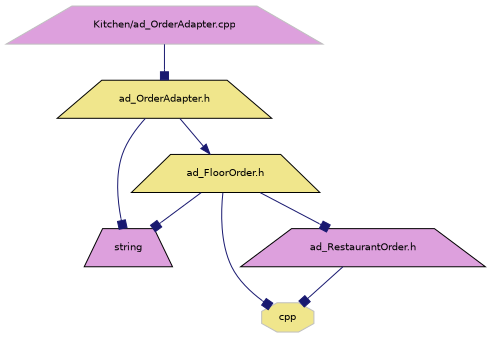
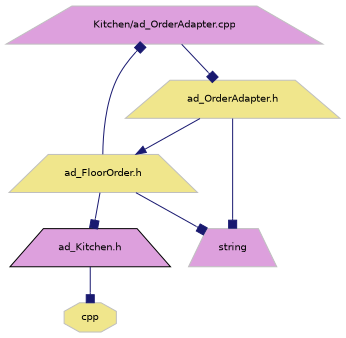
node "ad_OrderAdapter.h": color black -> grey75
node "ad_FloorOrder.h": color black -> grey75
node "string": color black -> grey75
node "ad_RestaurantOrder.h": label "ad_RestaurantOrder.h" -> "ad_Kitchen.h"
edge "ad_FloorOrder.h" -> "cpp": now "ad_FloorOrder.h" -> "Kitchen/ad_OrderAdapter.cpp"
